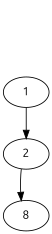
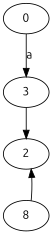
node "0": added
node "1": label "1" -> "3"
edge "2" -> "8": reversed
